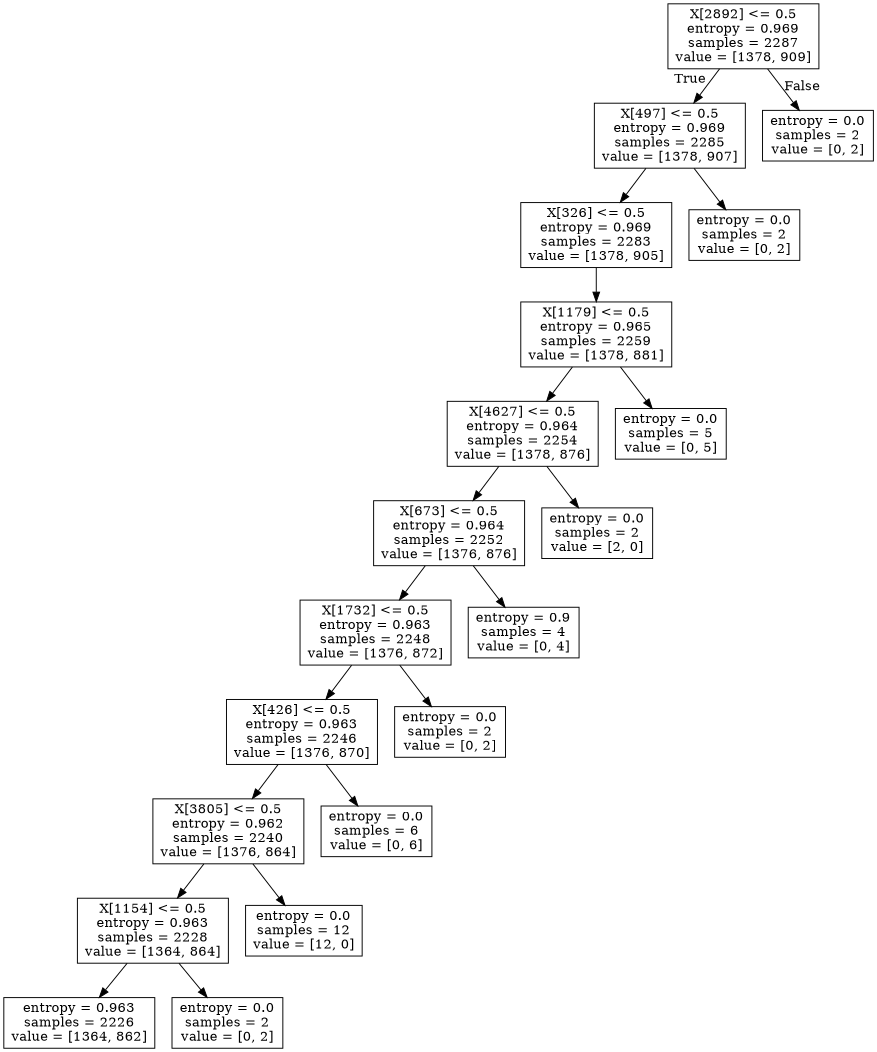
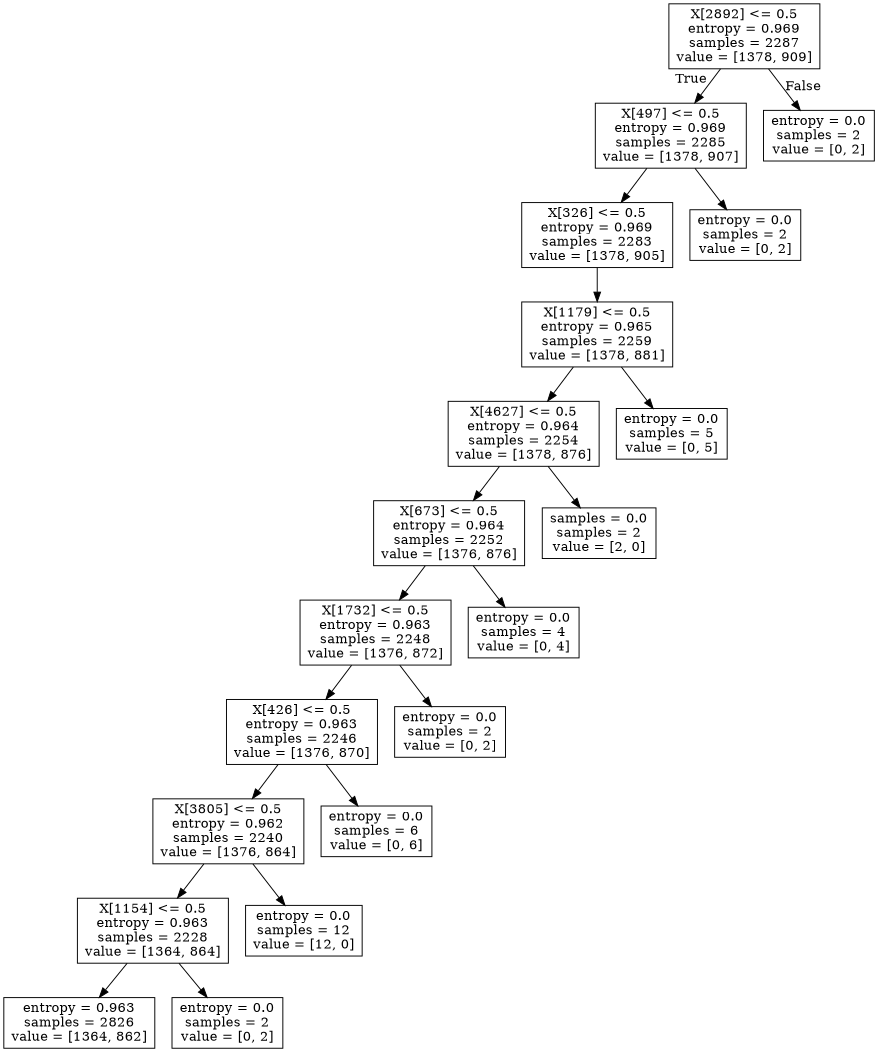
node "entropy = 0.0 samples = 2 value = [2, 0]": label "entropy = 0.0 samples = 2 value = [2, 0]" -> "samples = 0.0 samples = 2 value = [2, 0]"
node "entropy = 0.9 samples = 4 value = [0, 4]": label "entropy = 0.9 samples = 4 value = [0, 4]" -> "entropy = 0.0 samples = 4 value = [0, 4]"
node "entropy = 0.963 samples = 2226 value = [1364, 862]": label "entropy = 0.963 samples = 2226 value = [1364, 862]" -> "entropy = 0.963 samples = 2826 value = [1364, 862]"
